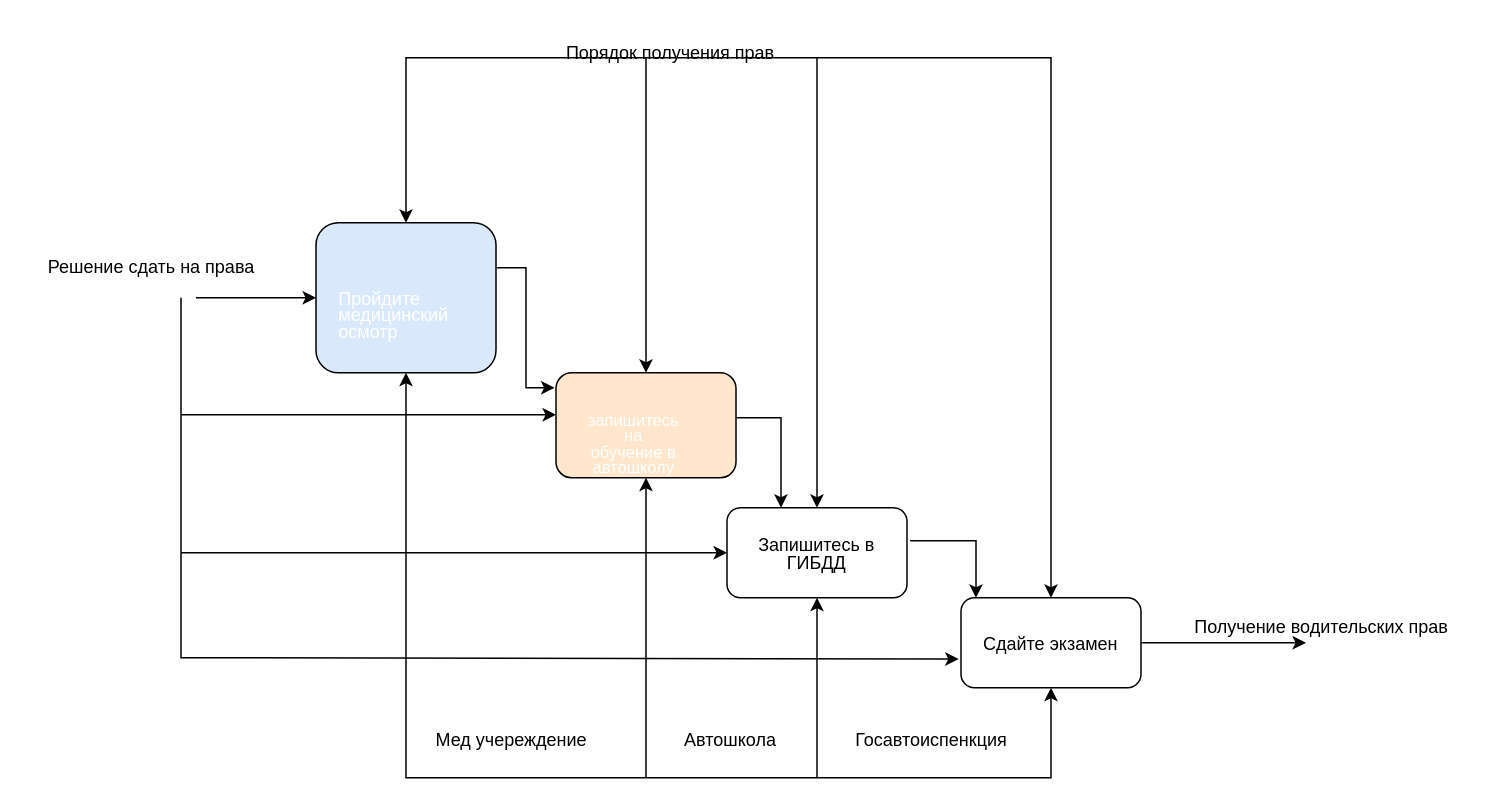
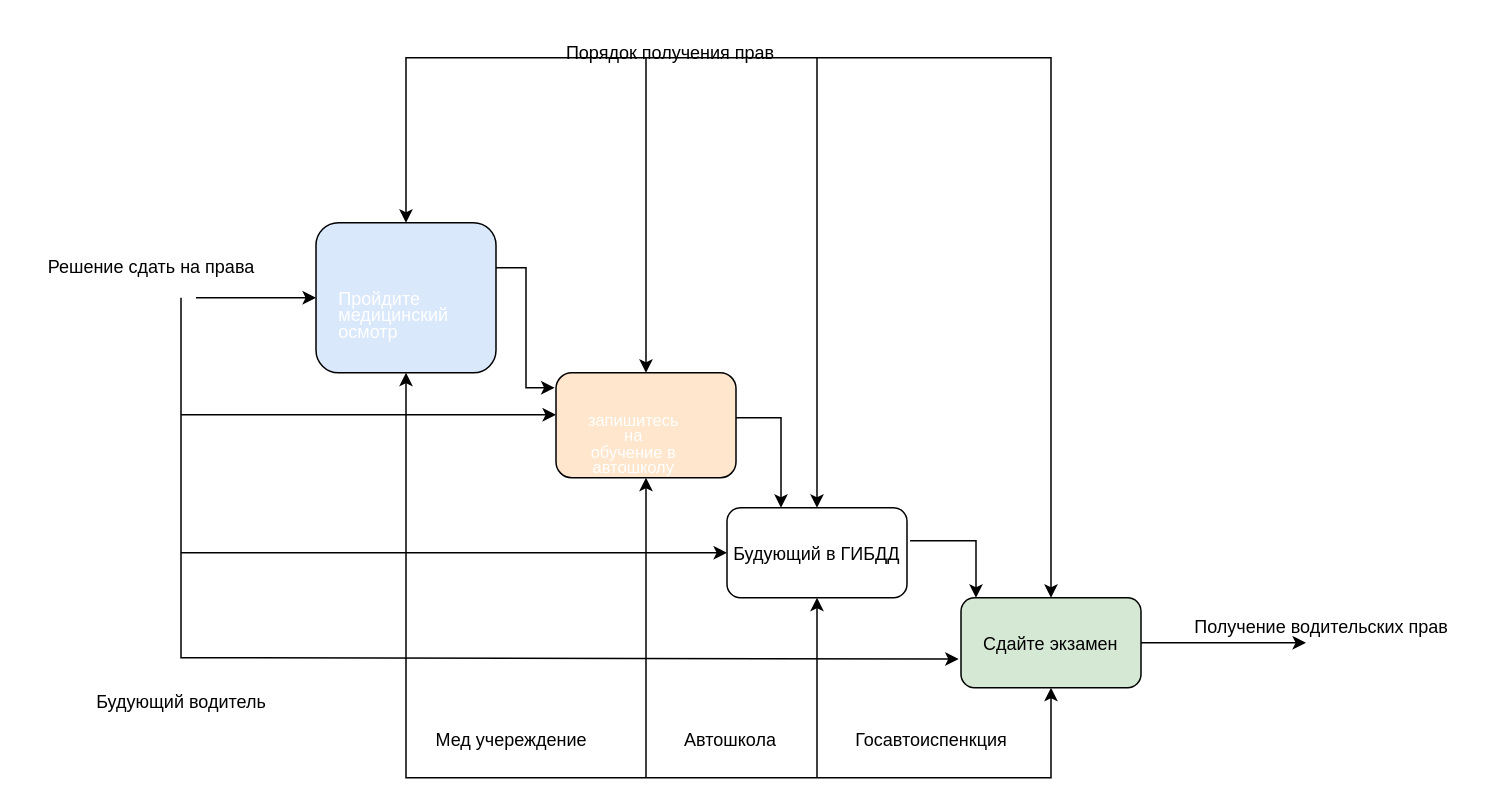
node "Запишитесь в ГИБДД": label "Запишитесь в ГИБДД" -> "Будующий в ГИБДД"
node "Сдайте экзамен": fillcolor #ffffff -> #d5e8d4
node "Будующий водитель": added
